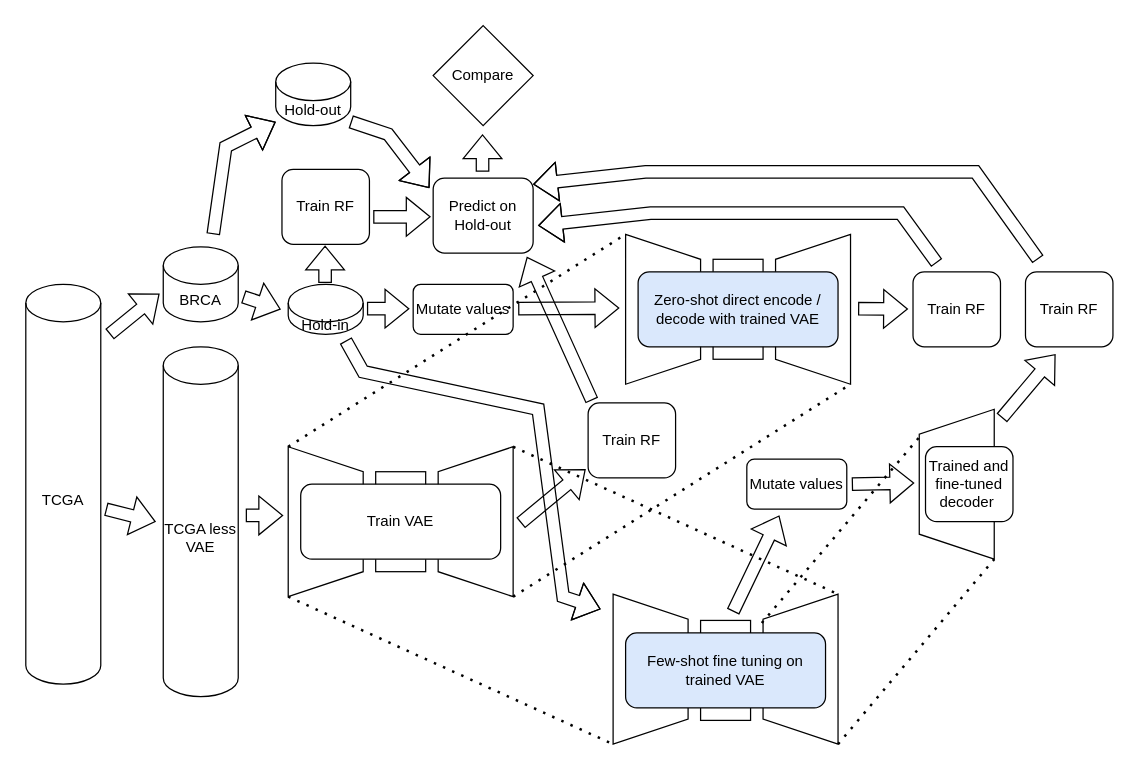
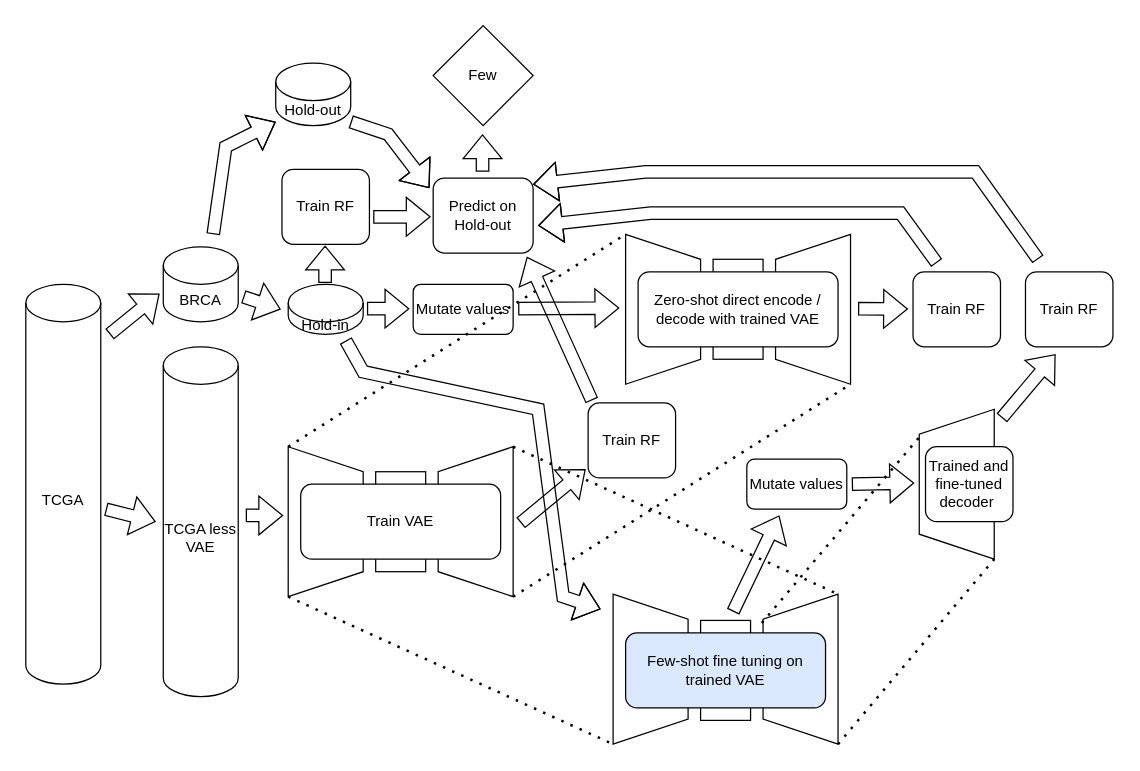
node "Compare": label "Compare" -> "Few"
node "Zero-shot direct encode / decode with trained VAE": fillcolor #dae8fc -> #ffffff
